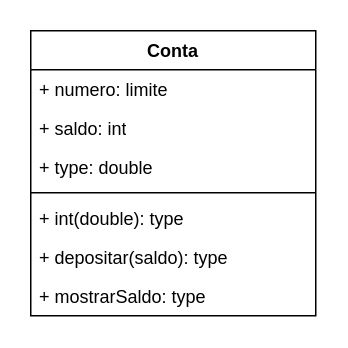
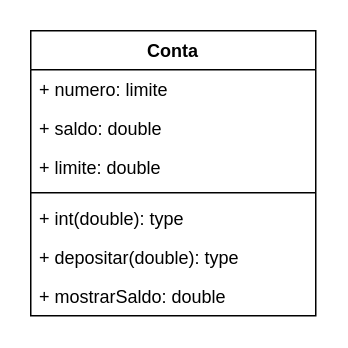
node "+ saldo: int": label "+ saldo: int" -> "+ saldo: double"
node "+ type: double": label "+ type: double" -> "+ limite: double"
node "+ depositar(saldo): type": label "+ depositar(saldo): type" -> "+ depositar(double): type"
node "+ mostrarSaldo: type": label "+ mostrarSaldo: type" -> "+ mostrarSaldo: double"
